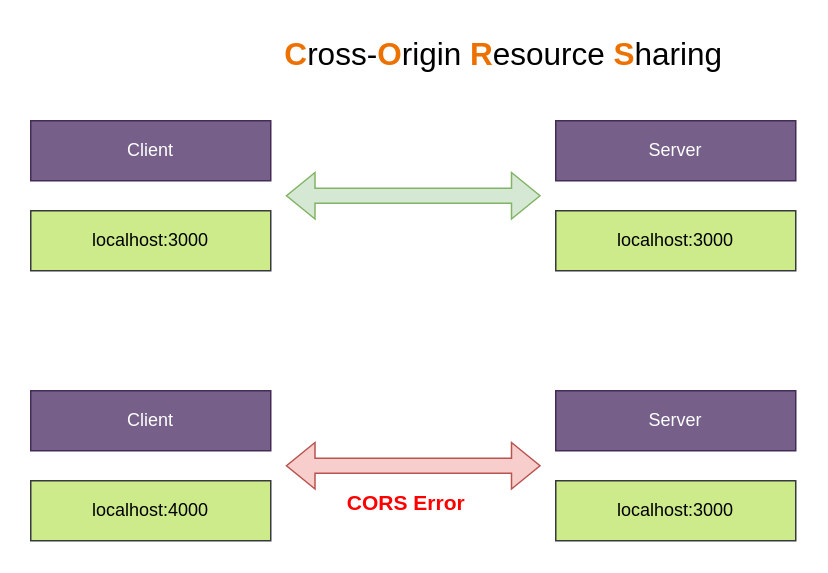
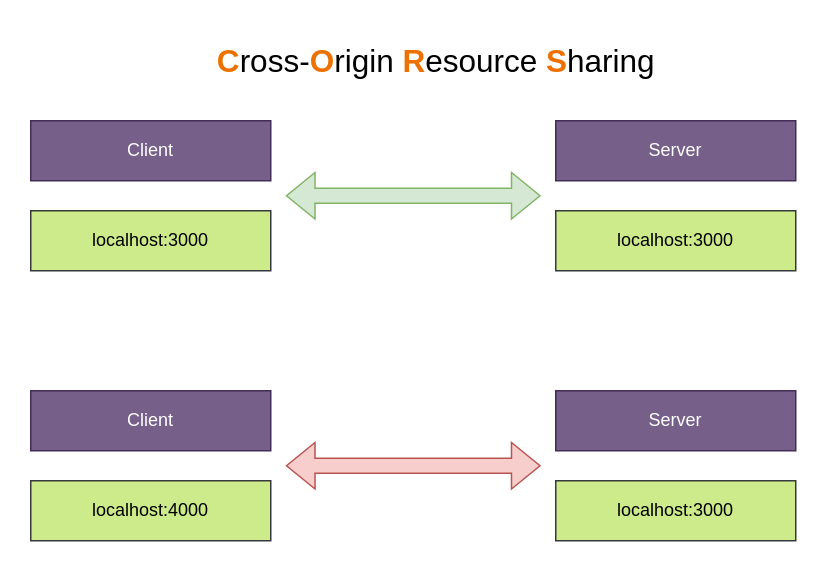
node "Cross-Origin Resource Sharing": moved (503, 53) -> (436, 61)
node "CORS Error": removed
